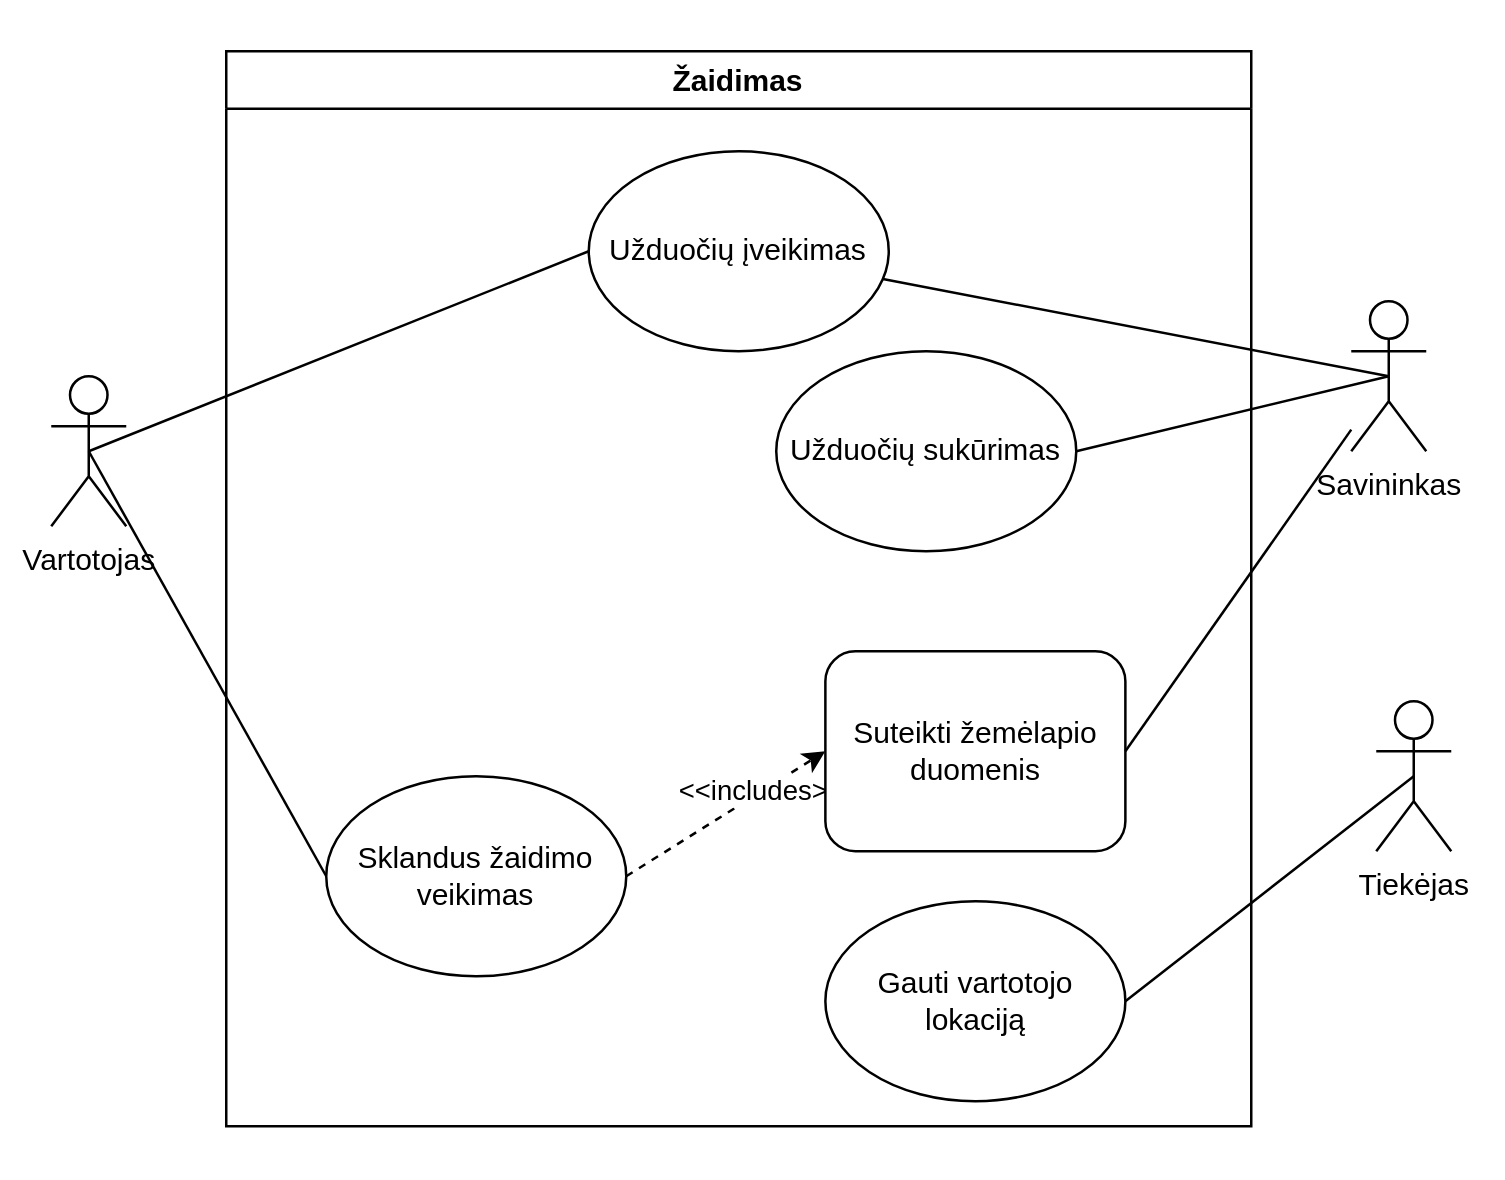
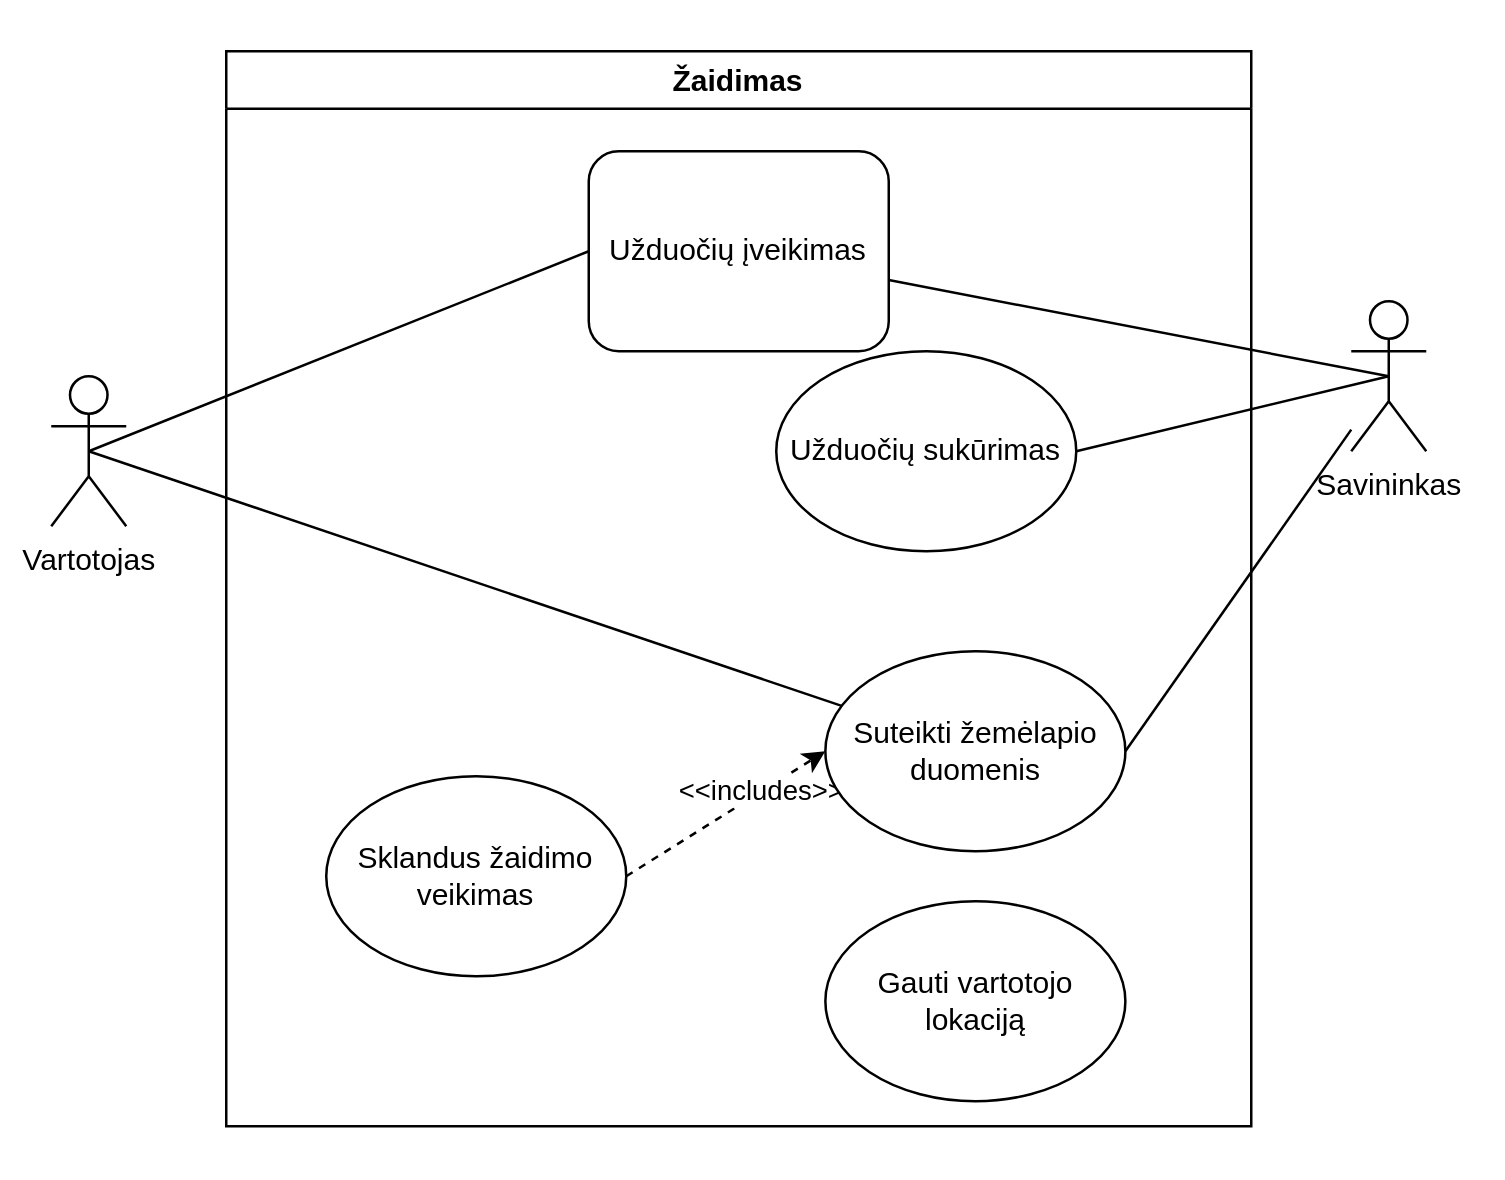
node "Užduočių įveikimas": shape ellipse -> rounded rectangle
edge "Vartotojas" -- "Sklandus žaidimo veikimas": now "Vartotojas" -- "Suteikti žemėlapio duomenis"
node "Suteikti žemėlapio duomenis": shape rounded rectangle -> ellipse
node "Tiekėjas": removed
edge "Tiekėjas" -- "Gauti vartotojo lokaciją": removed
